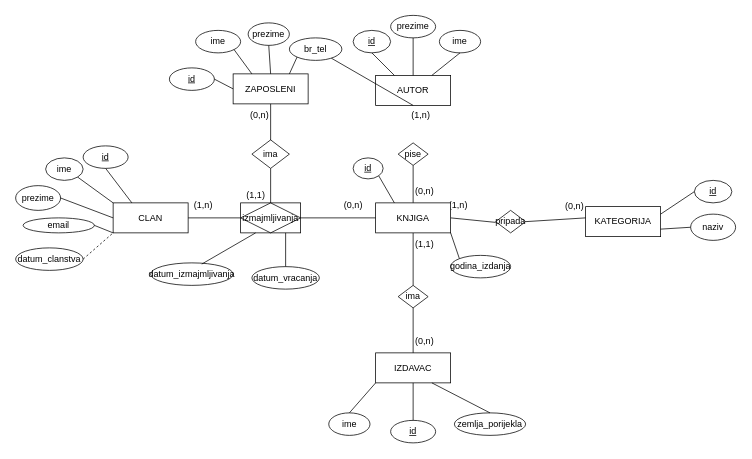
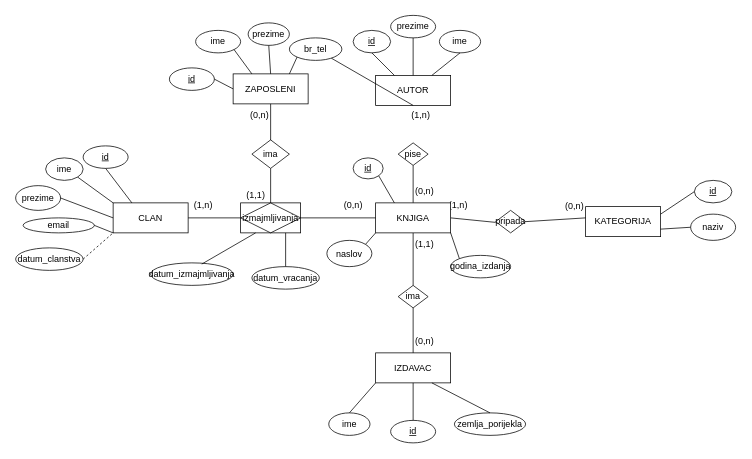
edge "KNJIGA" -- "naslov": added
node "naslov": added
